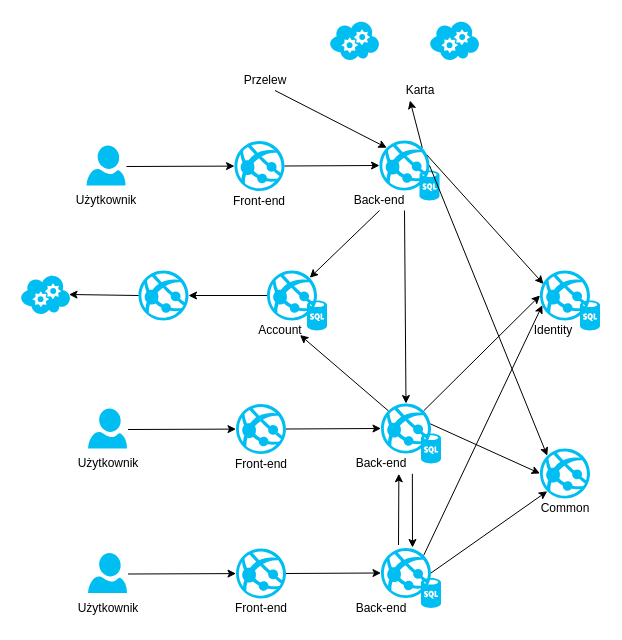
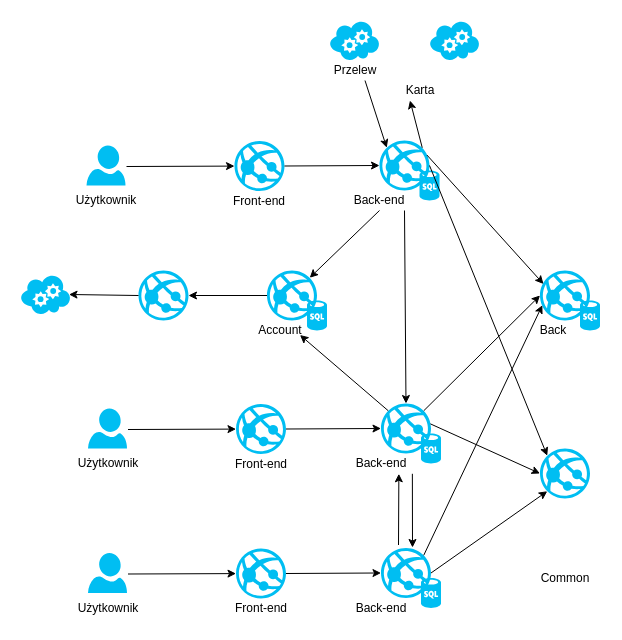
node "Przelew": moved (265, 81) -> (355, 71)
node "Identity": label "Identity" -> "Back"
node "Common": moved (565, 509) -> (565, 579)
